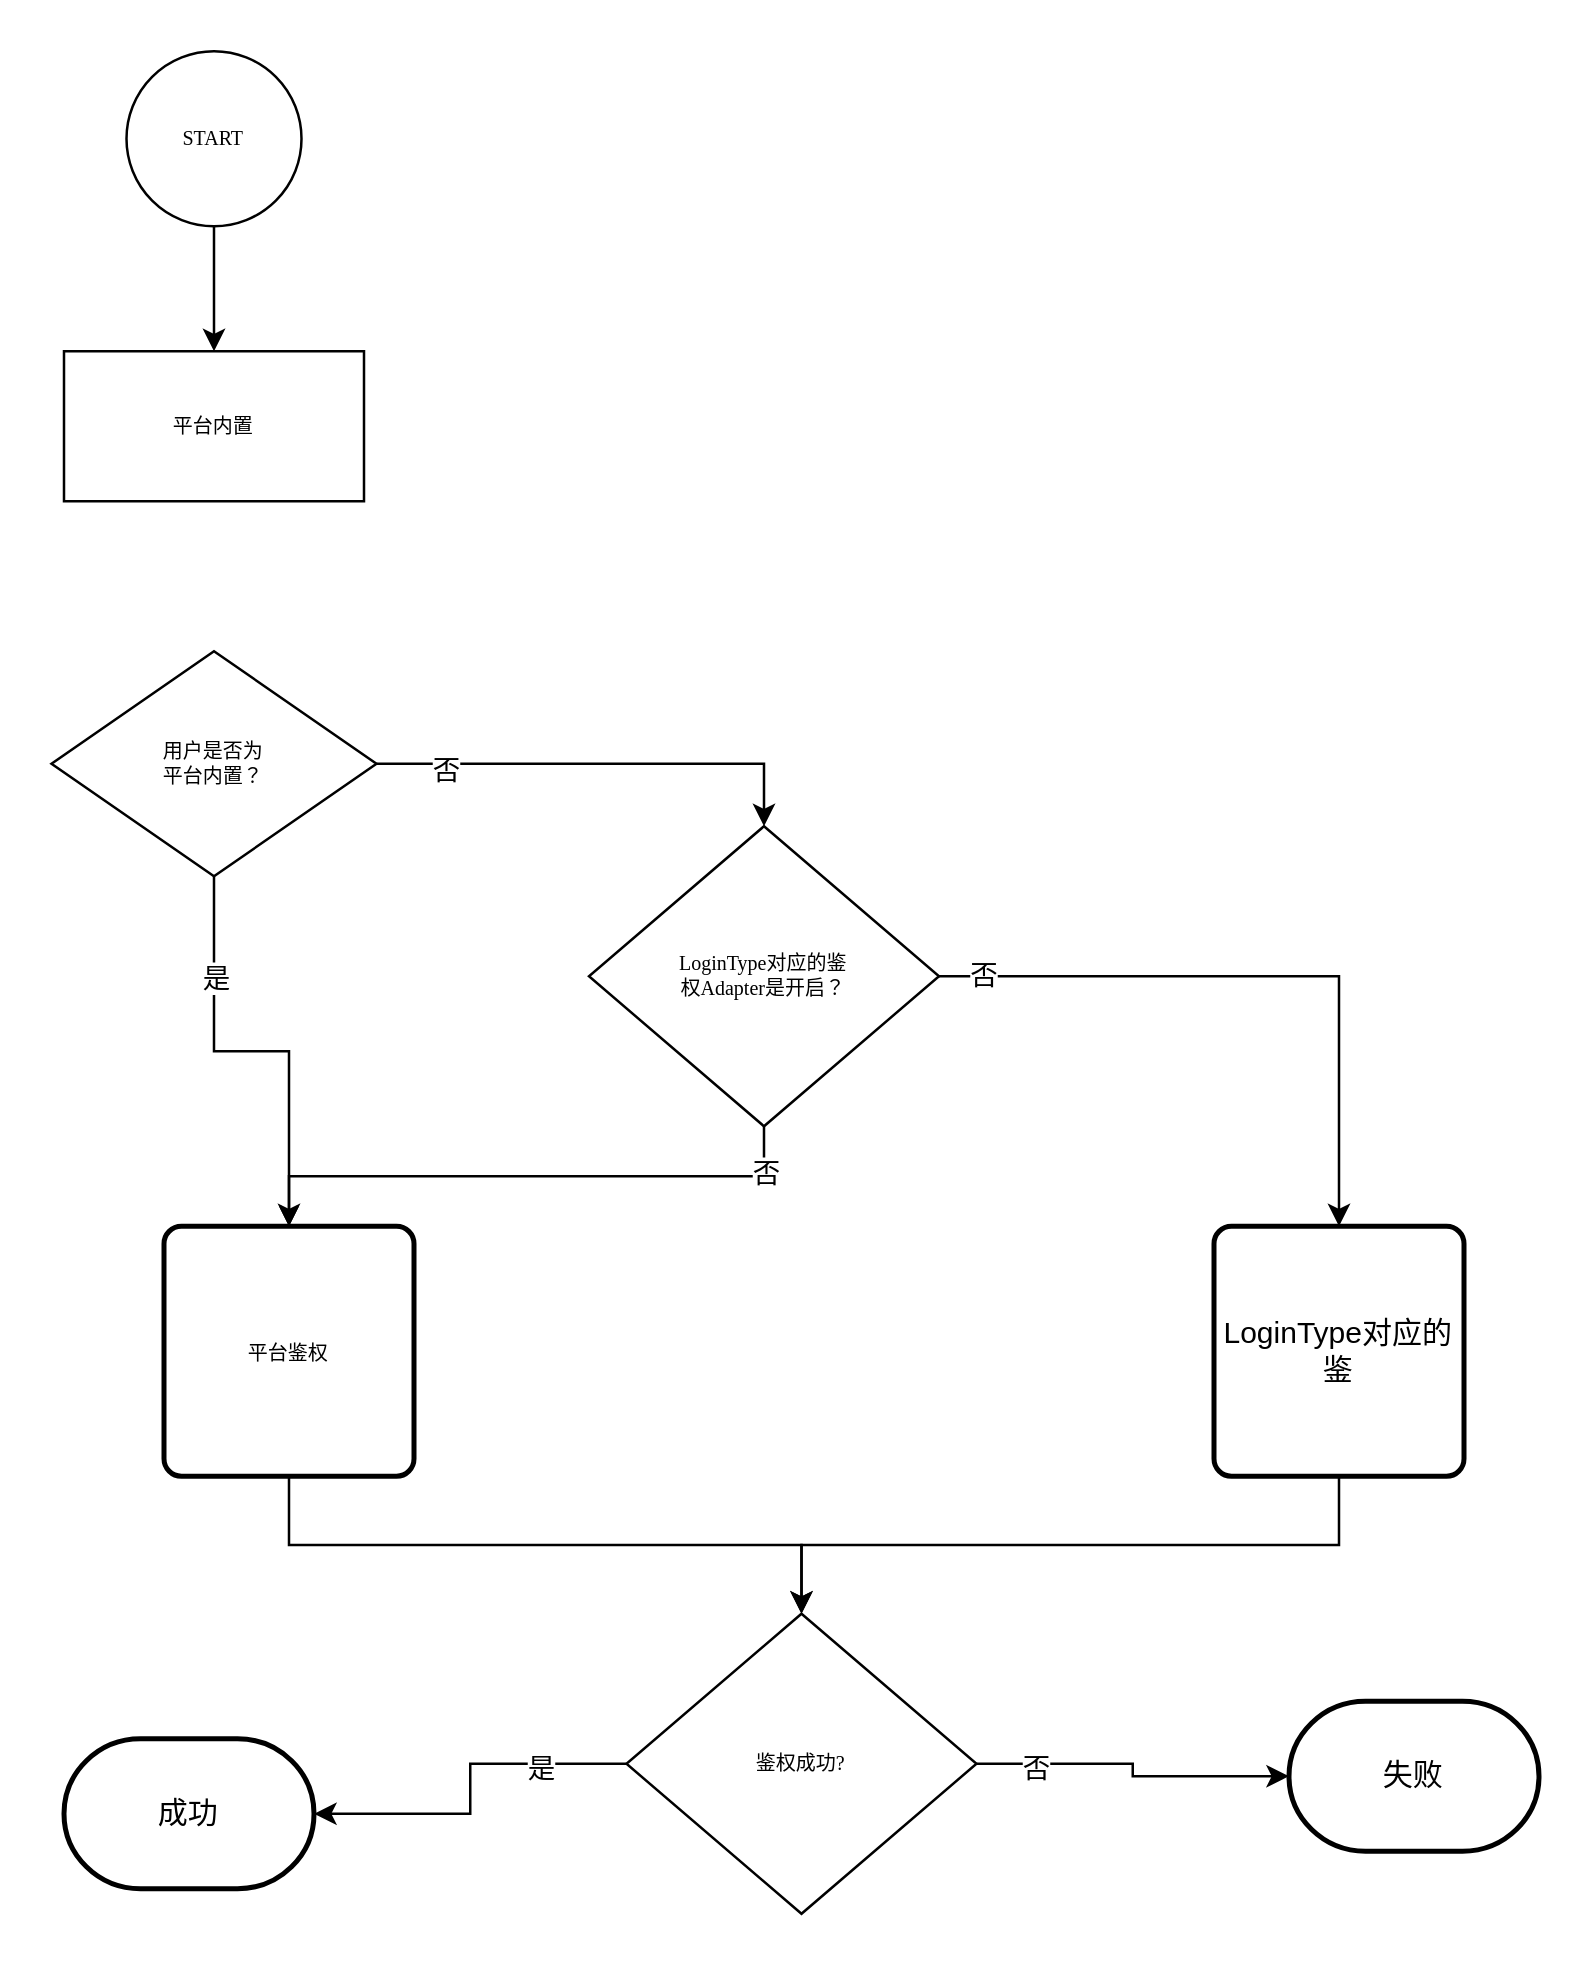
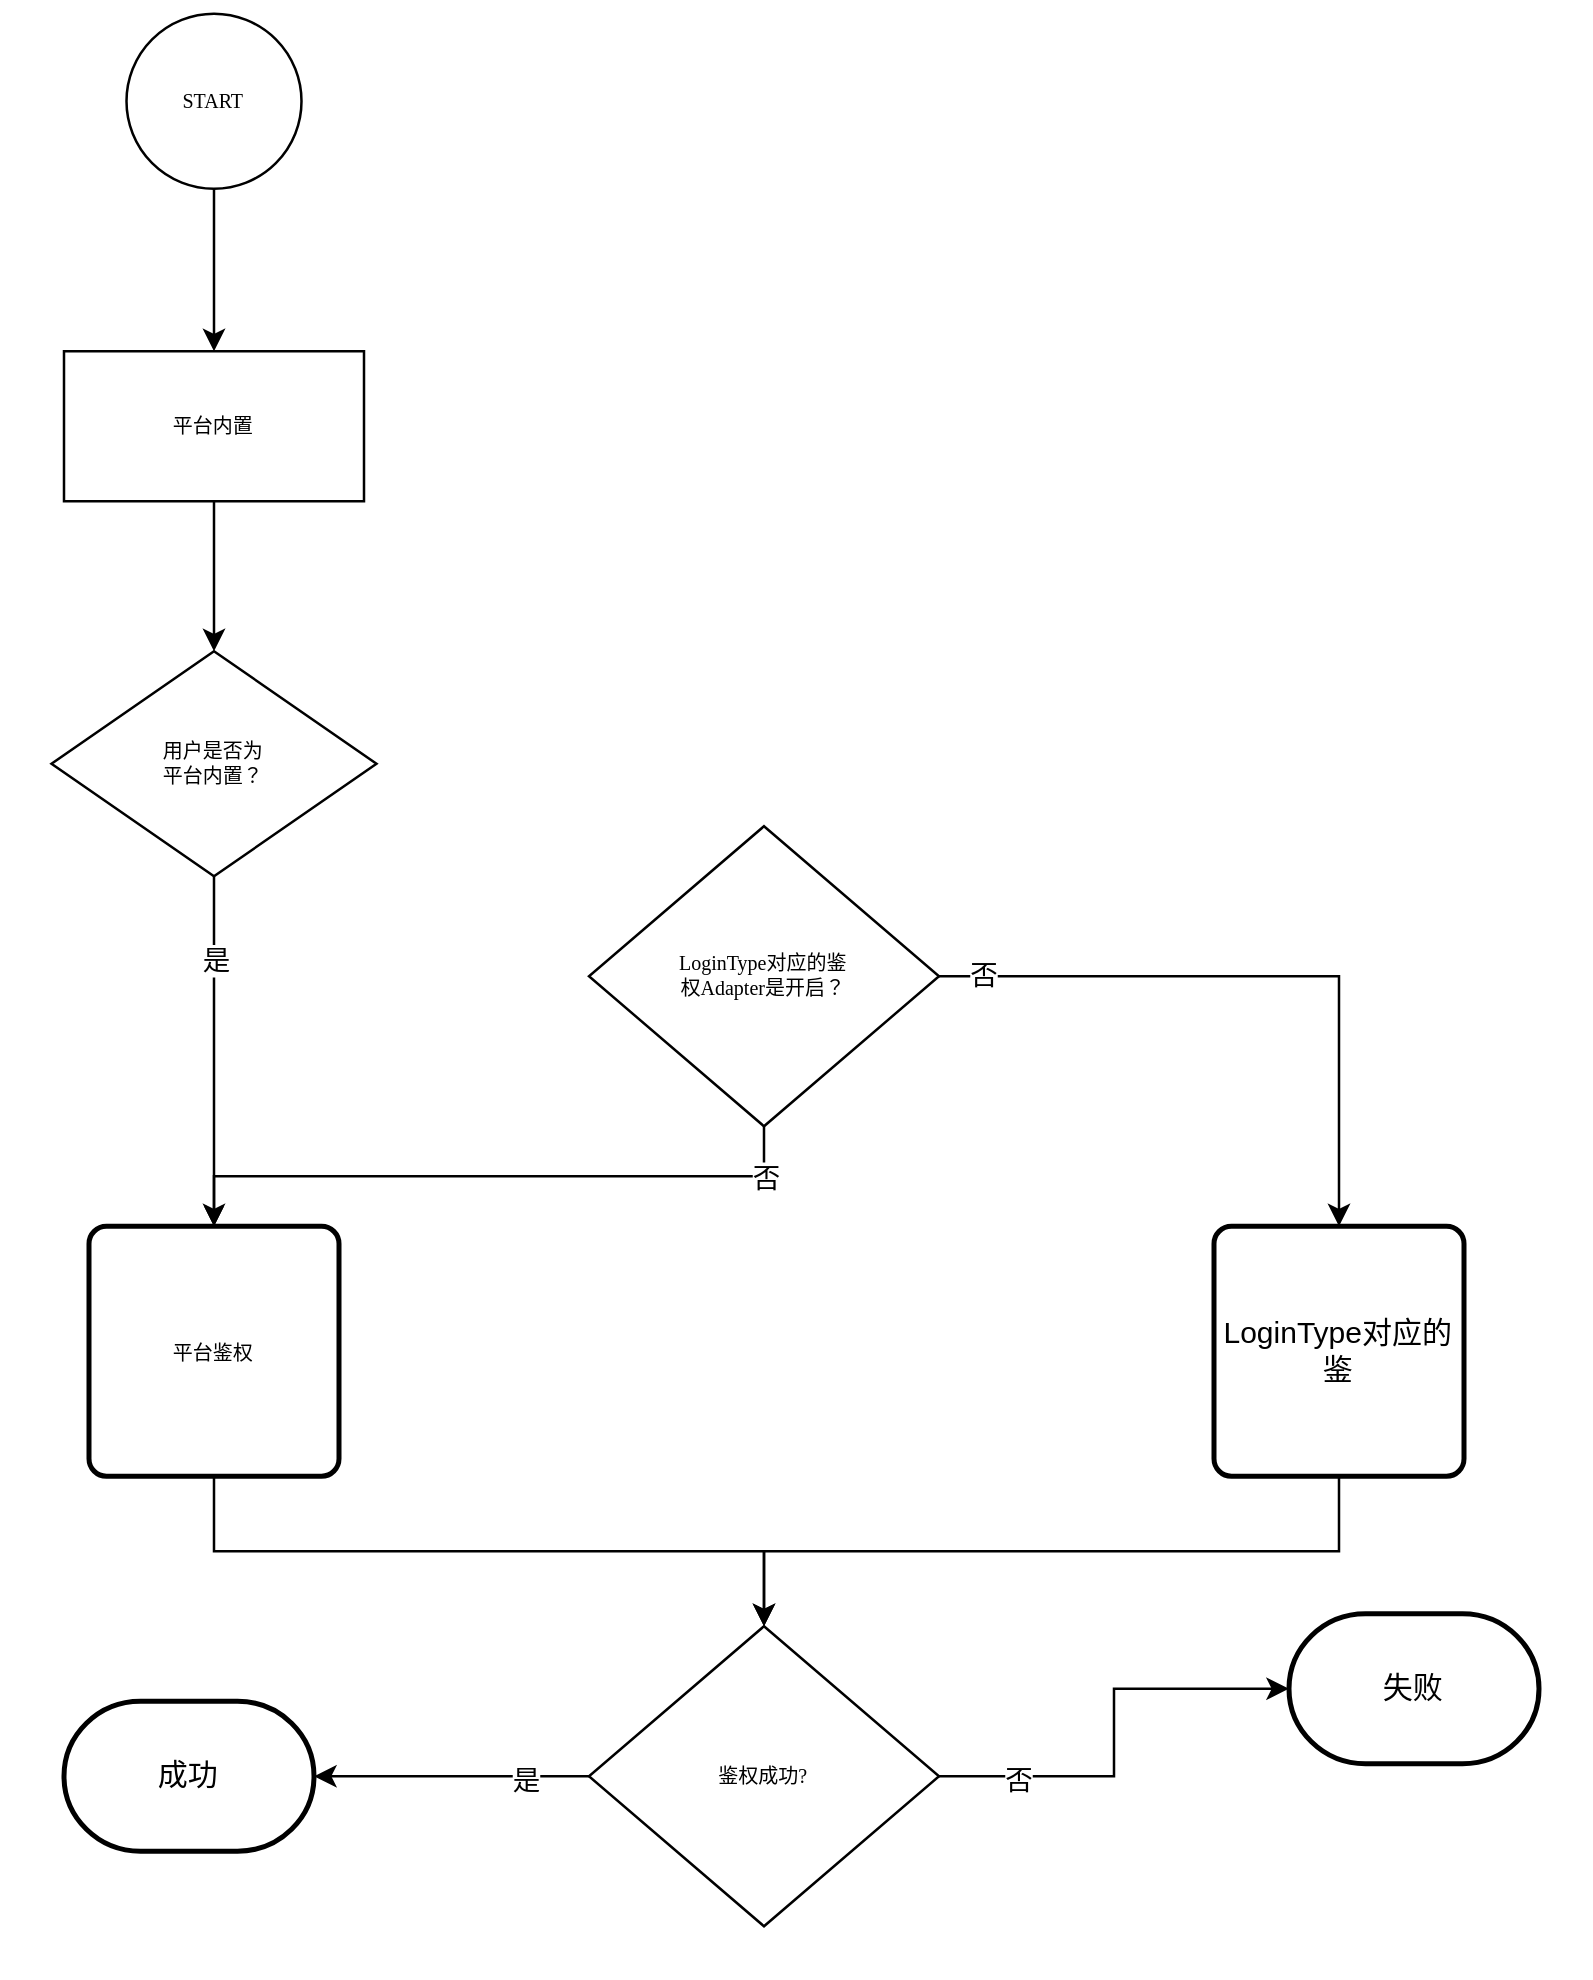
node "START": moved (214, 139) -> (214, 101)
edge "平台内置" -> "用户是否为 平台内置？": added
edge "用户是否为 平台内置？" -> "LoginType对应的鉴 权Adapter是开启？": removed, label "否"
node "平台鉴权": moved (289, 1351) -> (214, 1351)
node "鉴权成功?": moved (801, 1764) -> (764, 1776)
node "失败": moved (1414, 1776) -> (1414, 1689)
node "成功": moved (189, 1814) -> (189, 1776)
